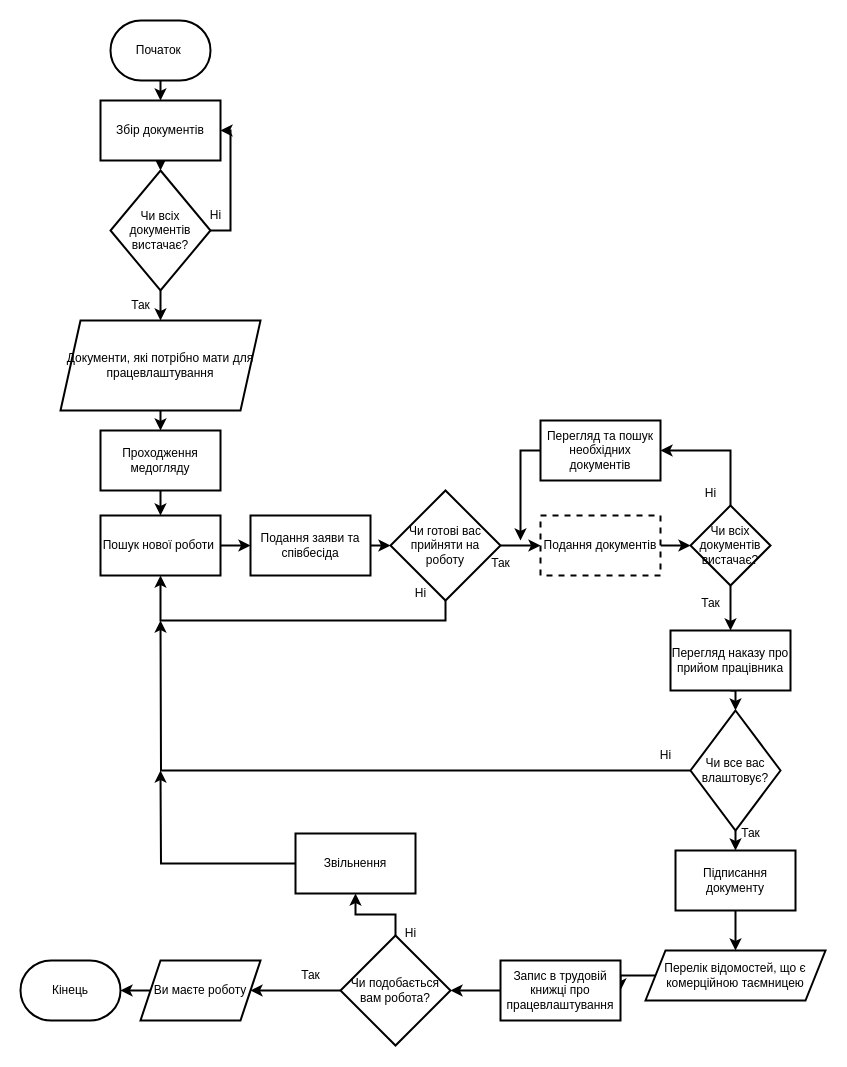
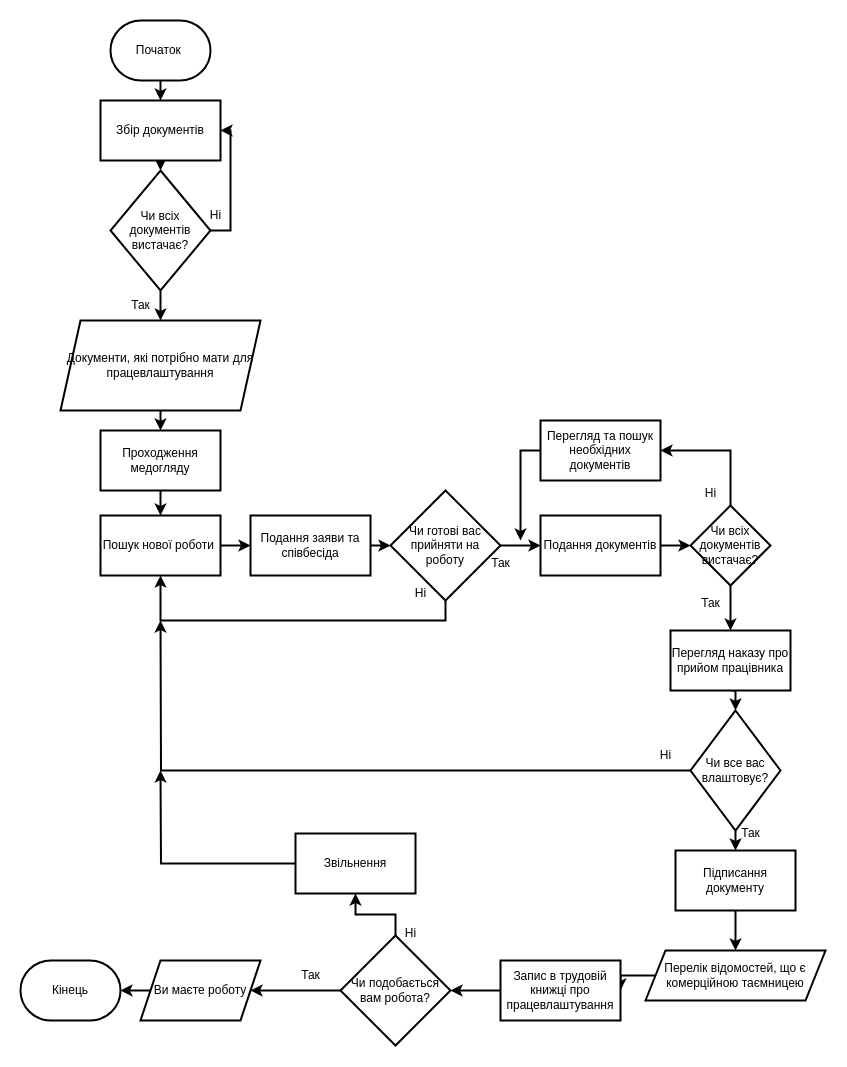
node "Подання документів": style dashed -> solid
